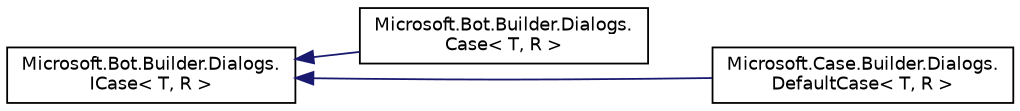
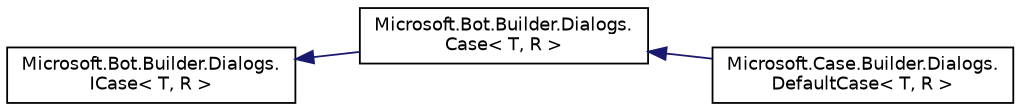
edge "Microsoft.Case.Builder.Dialogs. DefaultCase< T, R >" -> "Microsoft.Bot.Builder.Dialogs. ICase< T, R >": now "Microsoft.Case.Builder.Dialogs. DefaultCase< T, R >" -> "Microsoft.Bot.Builder.Dialogs. Case< T, R >"
